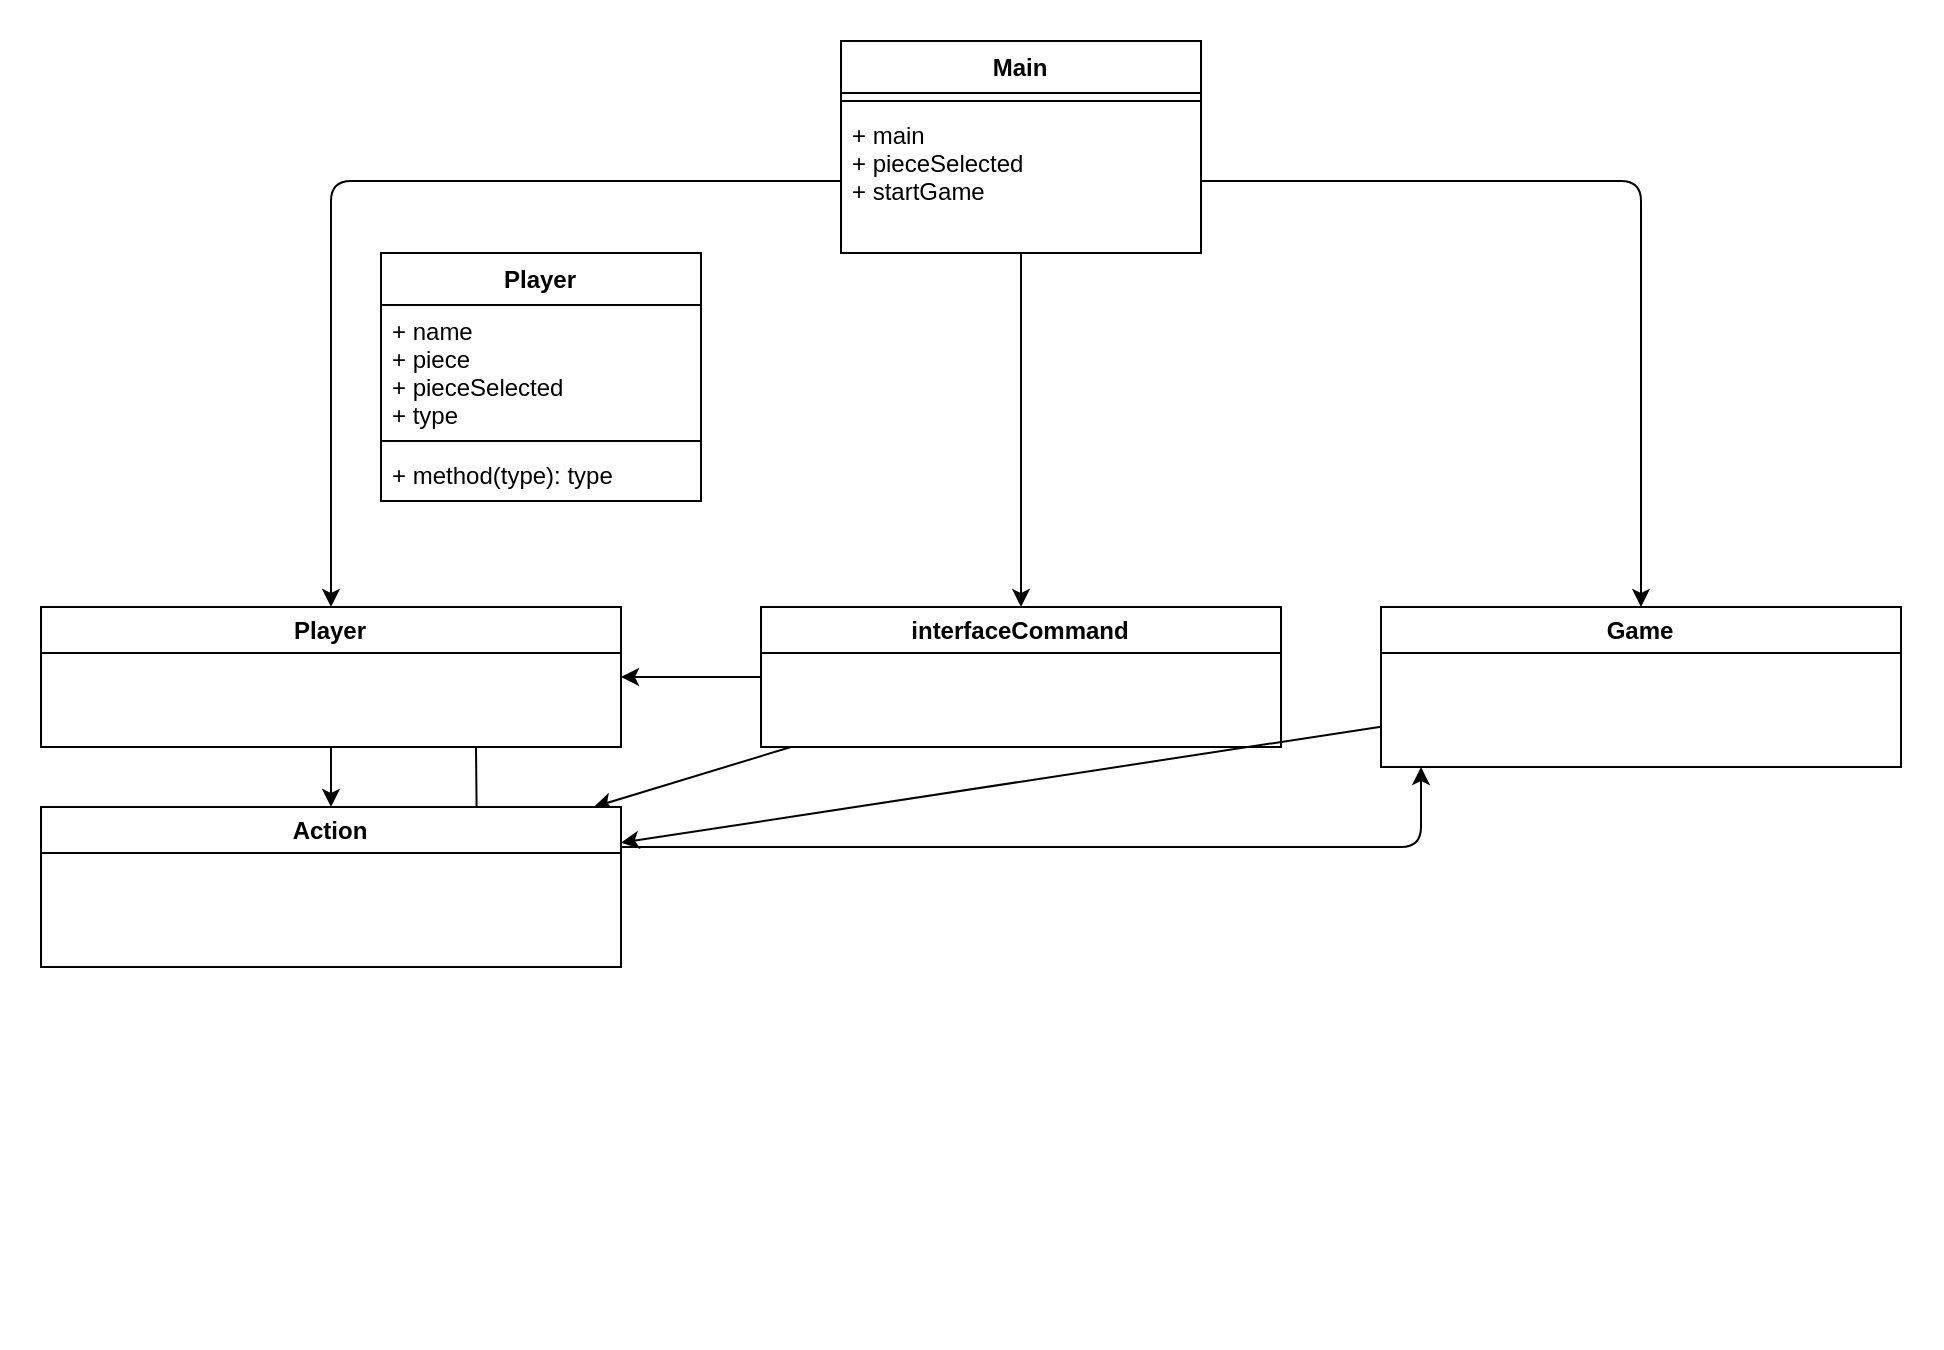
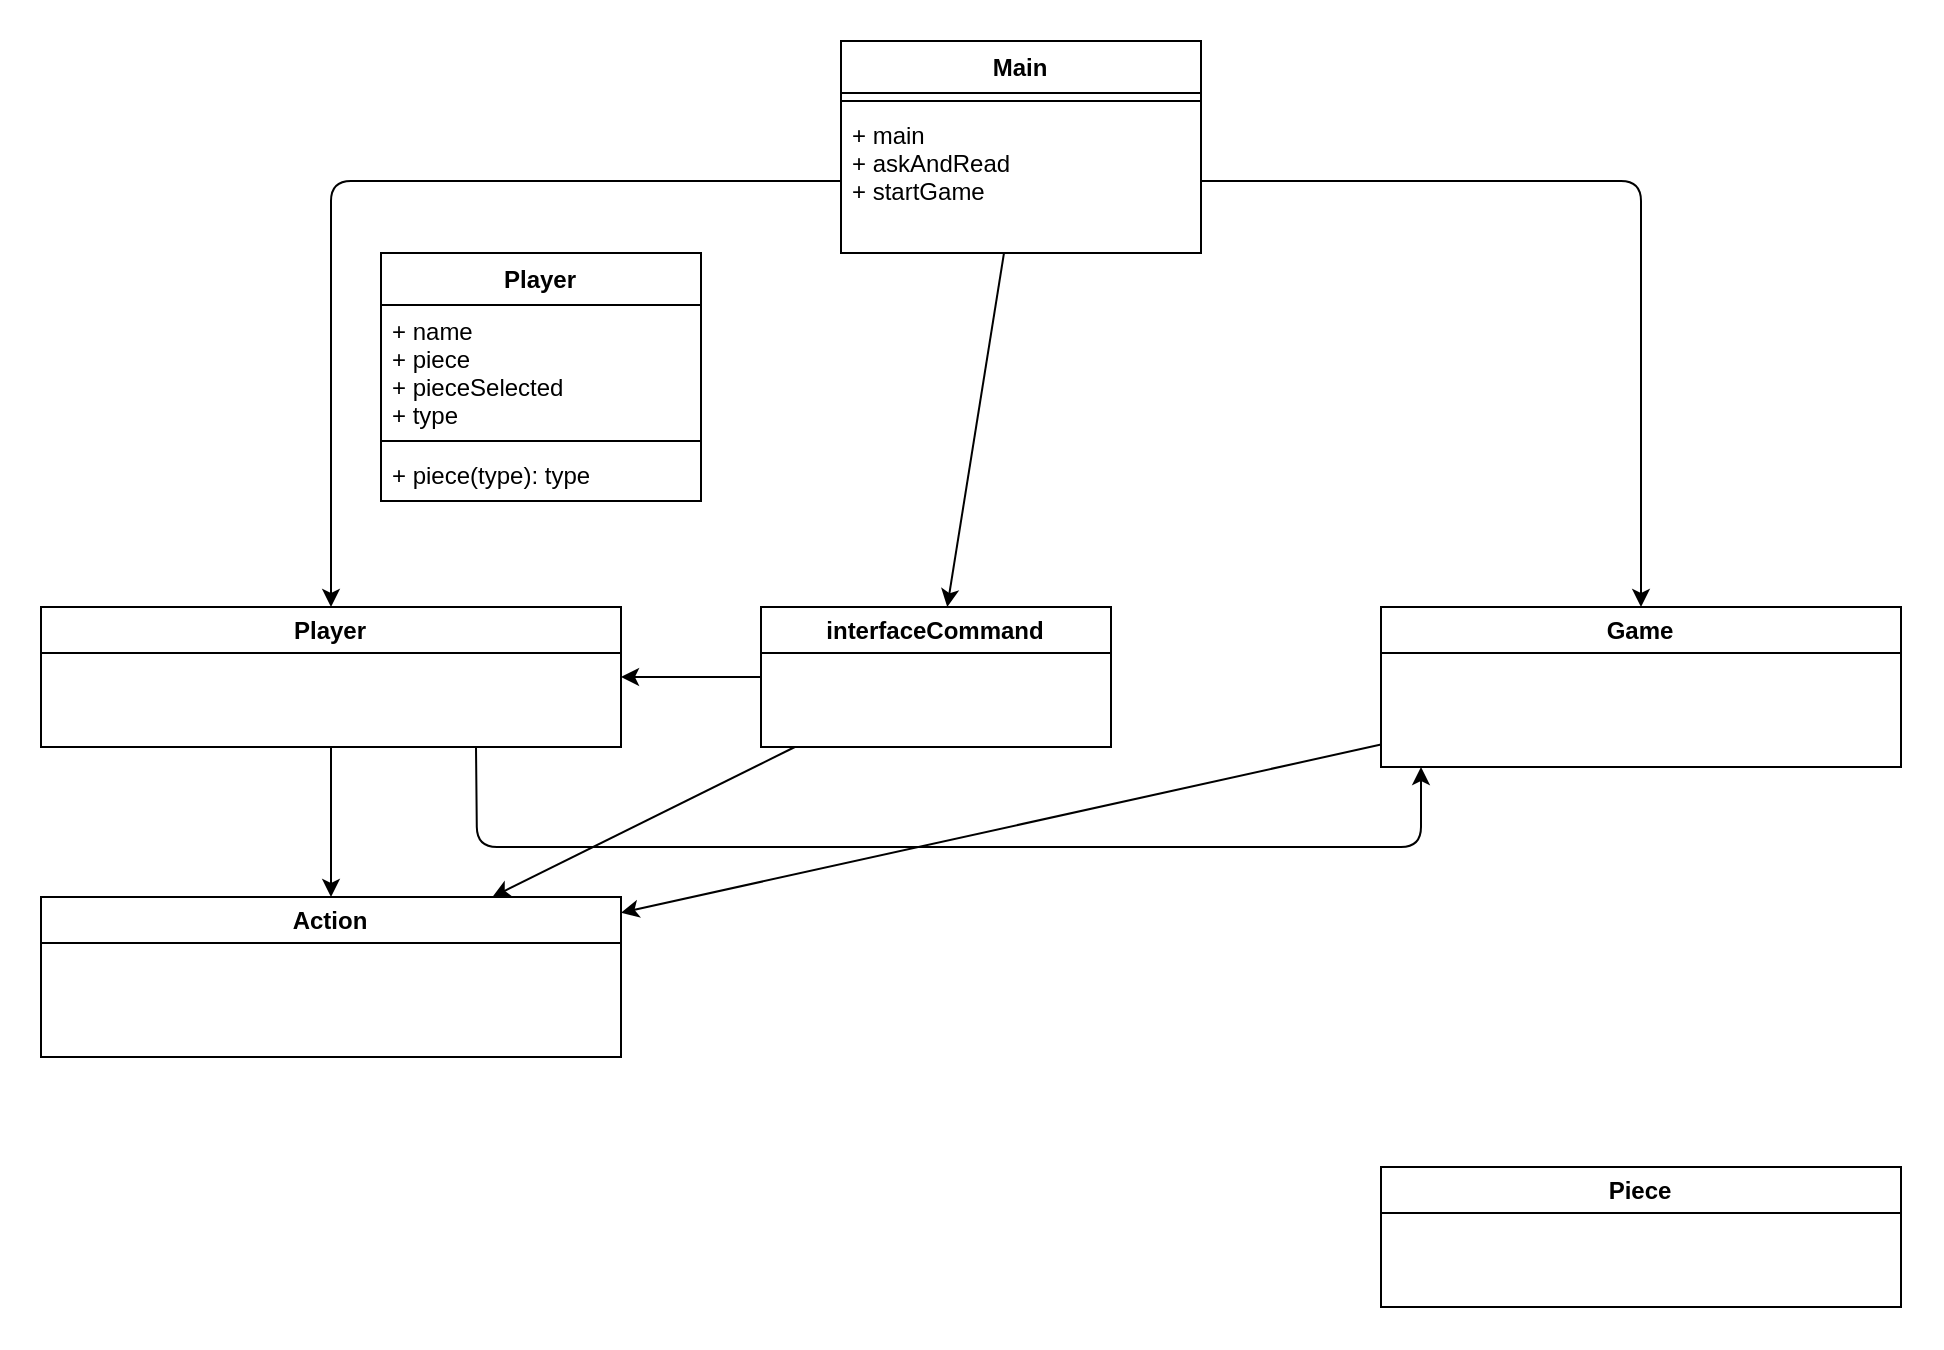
node "+ main + pieceSelected + startGame": label "+ main + pieceSelected + startGame" -> "+ main + askAndRead + startGame"
node "+ method(type): type": label "+ method(type): type" -> "+ piece(type): type"
node "interfaceCommand": size 520x140 -> 350x140
node "Action": moved (331, 887) -> (331, 977)
node "Piece": added
